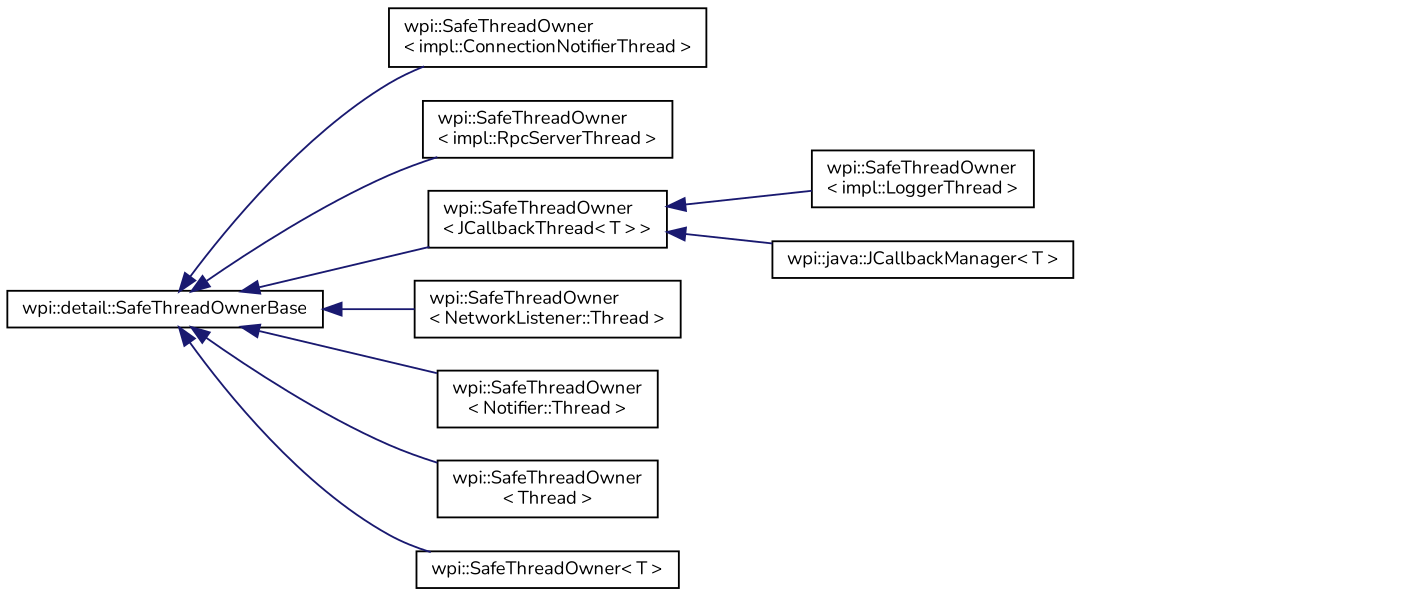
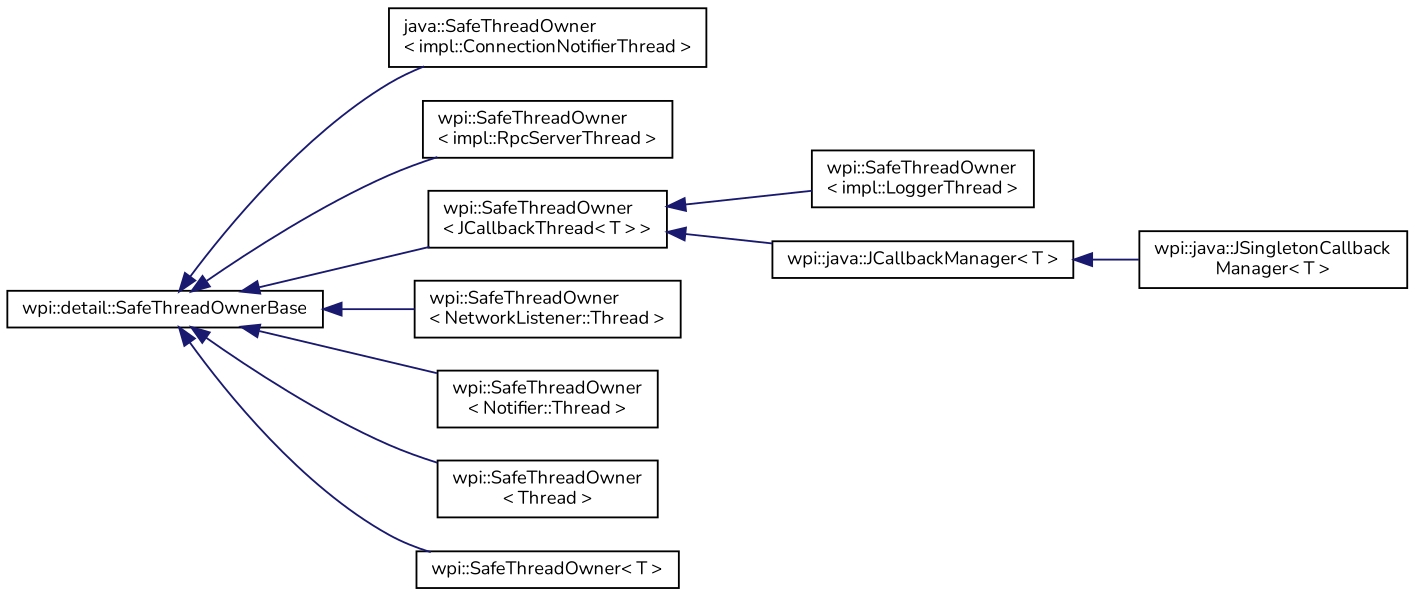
node "wpi::SafeThreadOwner < impl::ConnectionNotifierThread >": label "wpi::SafeThreadOwner < impl::ConnectionNotifierThread >" -> "java::SafeThreadOwner < impl::ConnectionNotifierThread >"
node "wpi::java::JSingletonCallback Manager< T >": added
